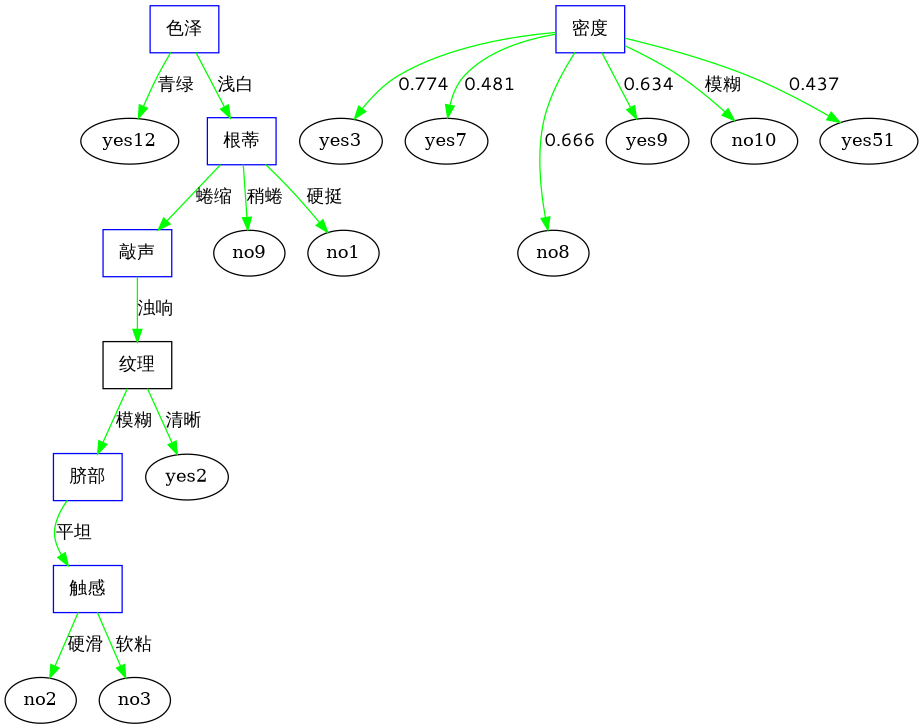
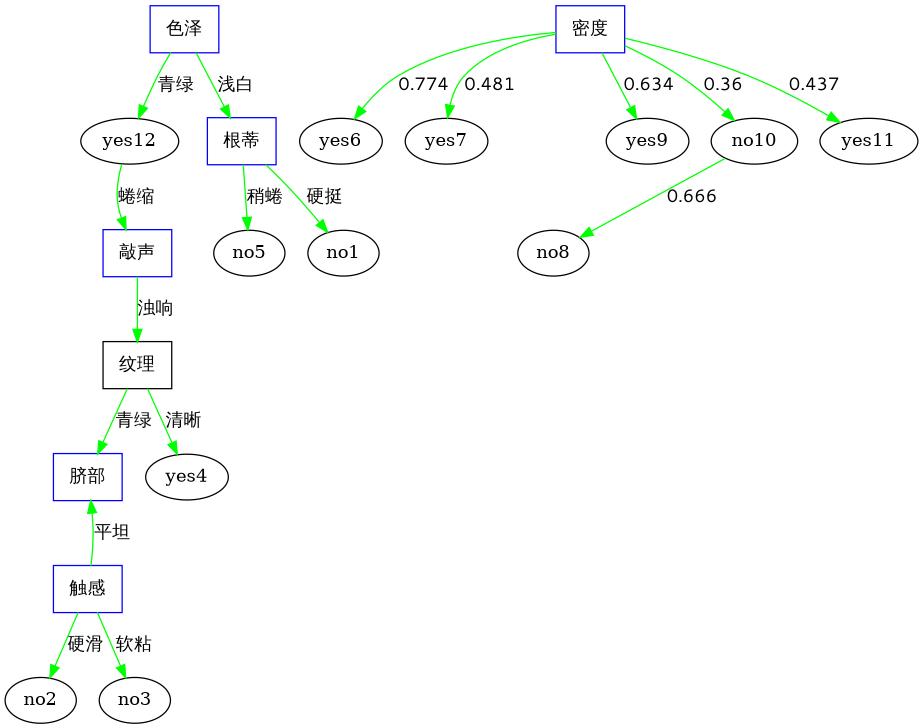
edge "密度" -> "no10": label "模糊" -> "0.36"
edge "密度" -> "no8": now "no10" -> "no8"
node "yes3": label "yes3" -> "yes6"
node "yes51": label "yes51" -> "yes11"
edge "根蒂" -> "敲声": now "yes12" -> "敲声"
node "no9": label "no9" -> "no5"
edge "纹理" -> "脐部": label "模糊" -> "青绿"
node "yes2": label "yes2" -> "yes4"
edge "脐部" -> "触感": reversed
